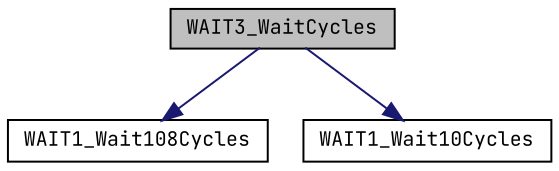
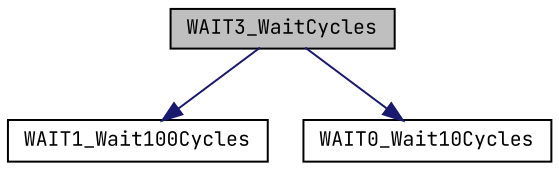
node "WAIT1_Wait108Cycles": label "WAIT1_Wait108Cycles" -> "WAIT1_Wait100Cycles"
node "WAIT1_Wait10Cycles": label "WAIT1_Wait10Cycles" -> "WAIT0_Wait10Cycles"
